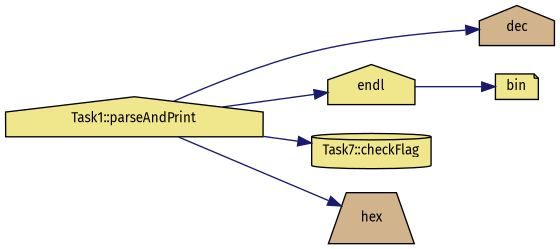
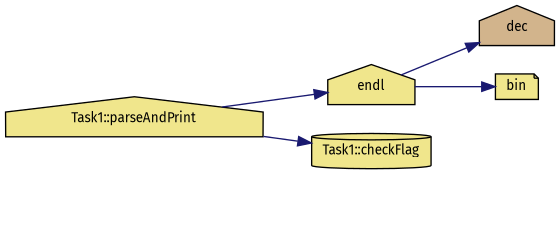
edge "Task1::parseAndPrint" -> "dec": now "endl" -> "dec"
node "Task7::checkFlag": label "Task7::checkFlag" -> "Task1::checkFlag"
node "hex": removed
